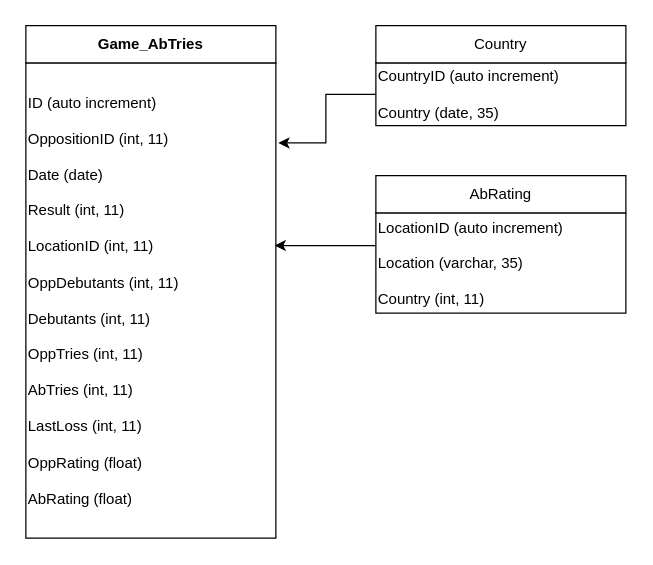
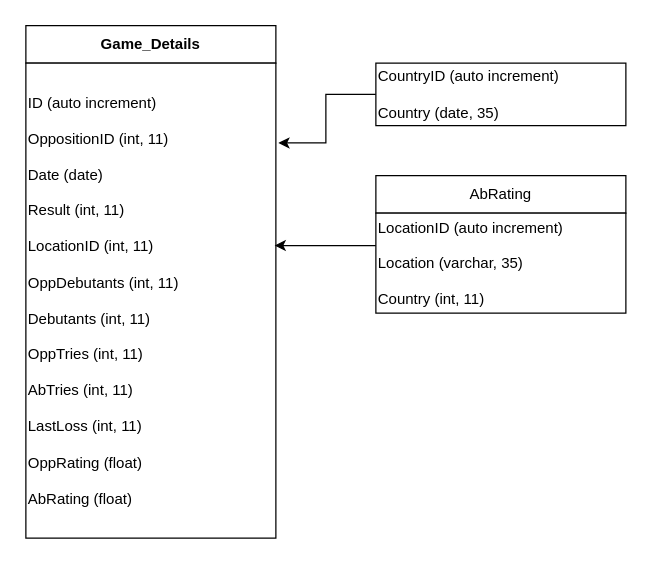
node "Game_AbTries": label "Game_AbTries" -> "Game_Details"
node "Country": removed
